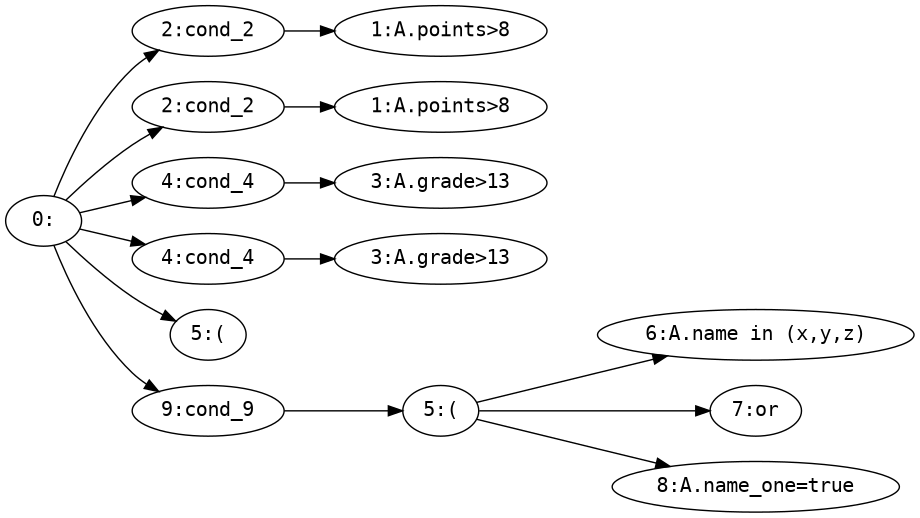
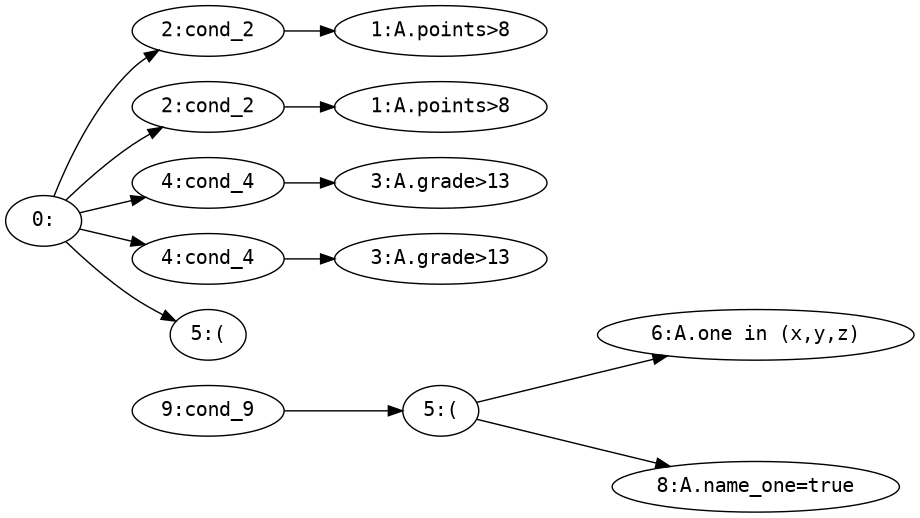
edge "0:" -> "9:cond_9": removed
node "6:A.name in (x,y,z)": label "6:A.name in (x,y,z)" -> "6:A.one in (x,y,z)"
node "7:or": removed
